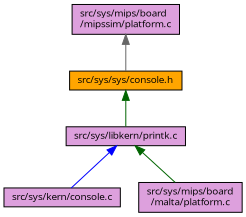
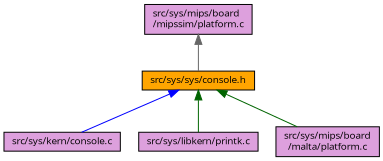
edge "src/sys/mips/board /malta/platform.c" -> "src/sys/libkern/printk.c": now "src/sys/mips/board /malta/platform.c" -> "src/sys/sys/console.h"
edge "src/sys/kern/console.c" -> "src/sys/libkern/printk.c": now "src/sys/kern/console.c" -> "src/sys/sys/console.h"
